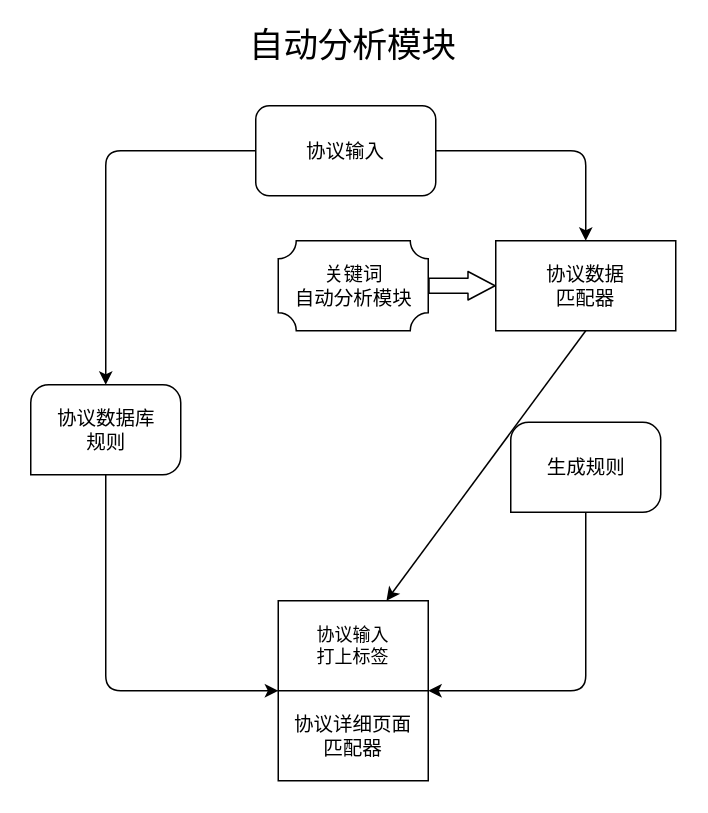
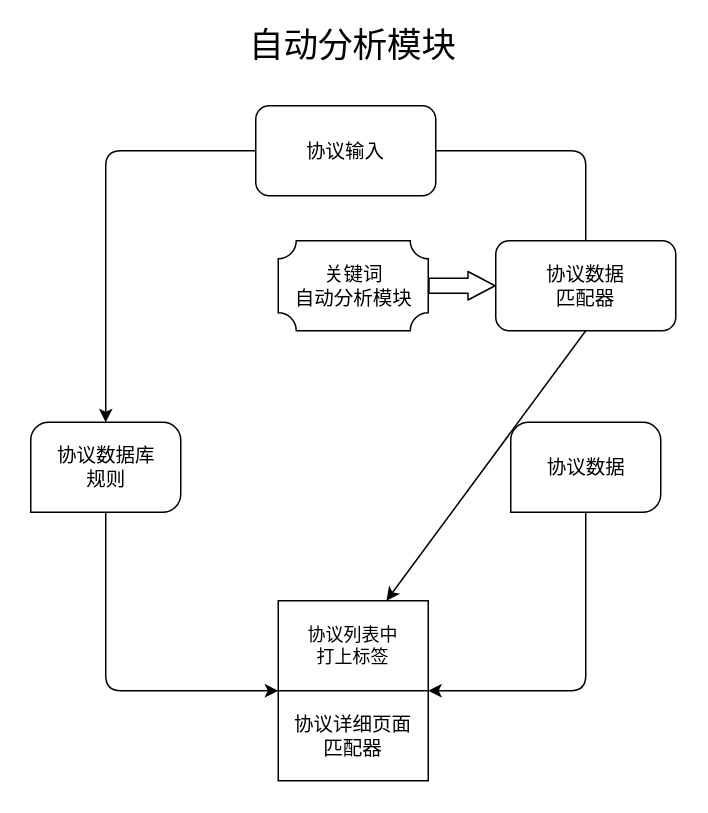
edge "协议输入" -> "协议数据 匹配器": arrowhead classic -> none
node "协议数据 匹配器": shape rectangle -> rounded rectangle
node "协议数据库 规则": moved (106, 430) -> (106, 467)
node "生成规则": label "生成规则" -> "协议数据"
node "协议输入 打上标签": label "协议输入 打上标签" -> "协议列表中 打上标签"
